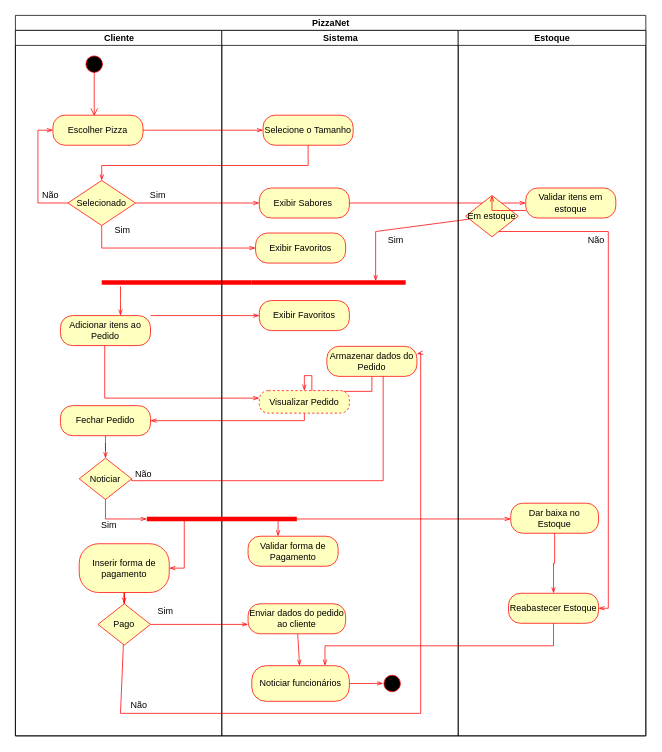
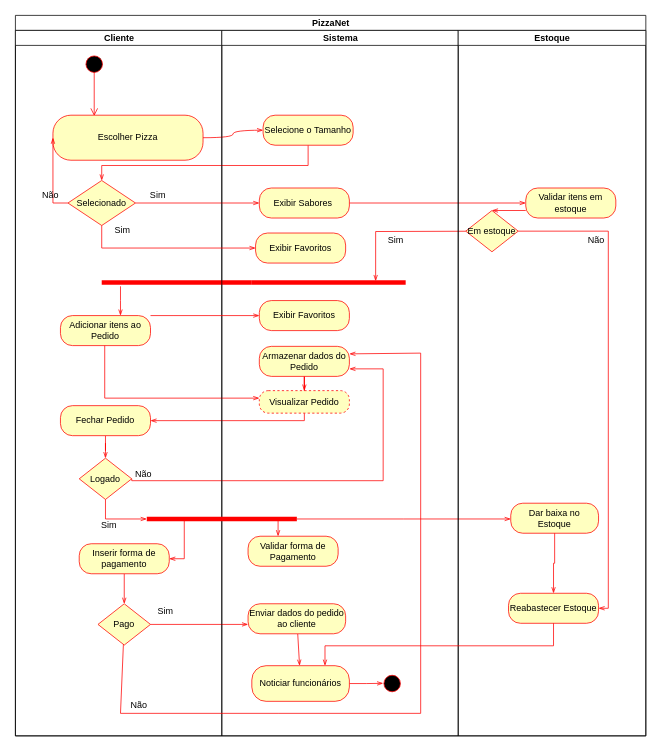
node "Escolher Pizza": size 90x30 -> 150x45
node "Em estoque": moved (492, 216) -> (492, 231)
node "Armazenar dados do Pedido": moved (372, 361) -> (304, 361)
node "Noticiar": label "Noticiar" -> "Logado"
node "Inserir forma de pagamento": size 90x49 -> 90x30
